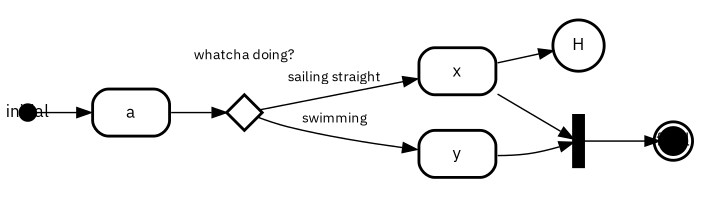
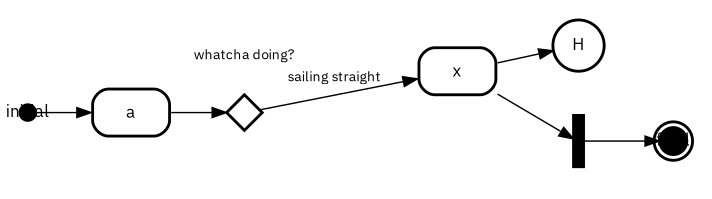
node "y": removed
